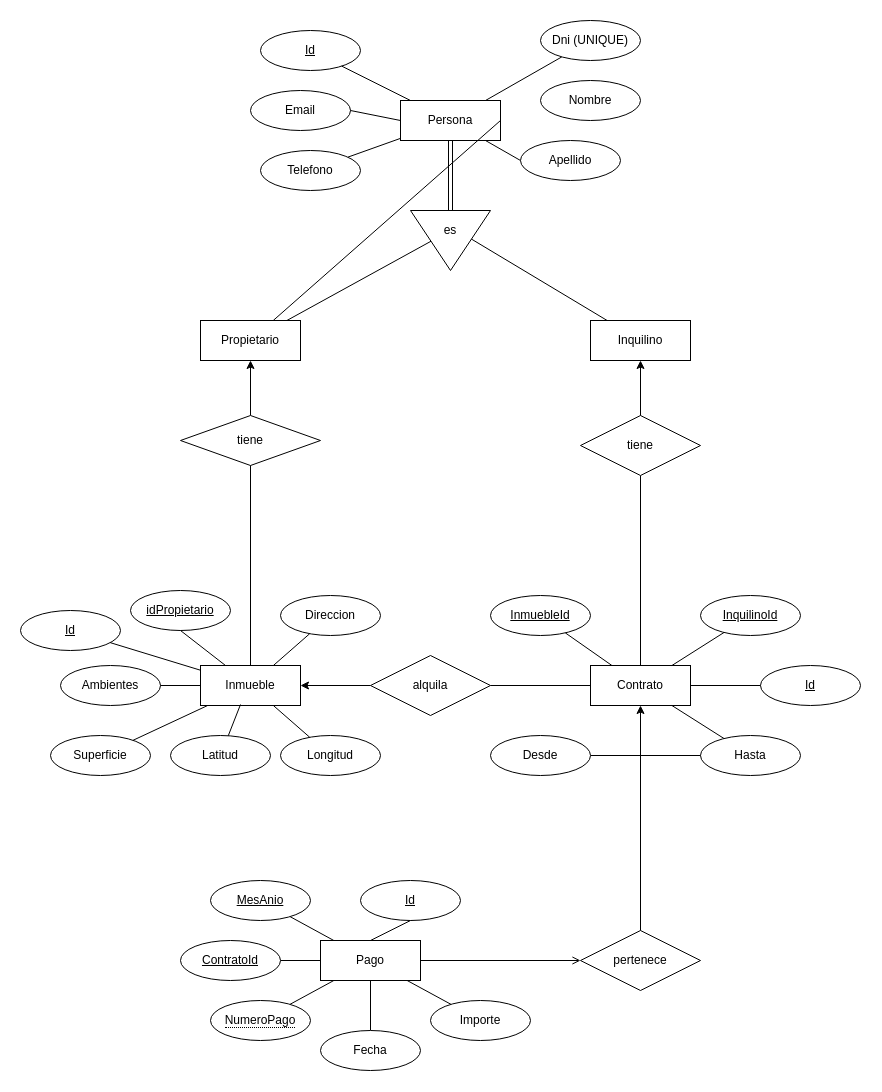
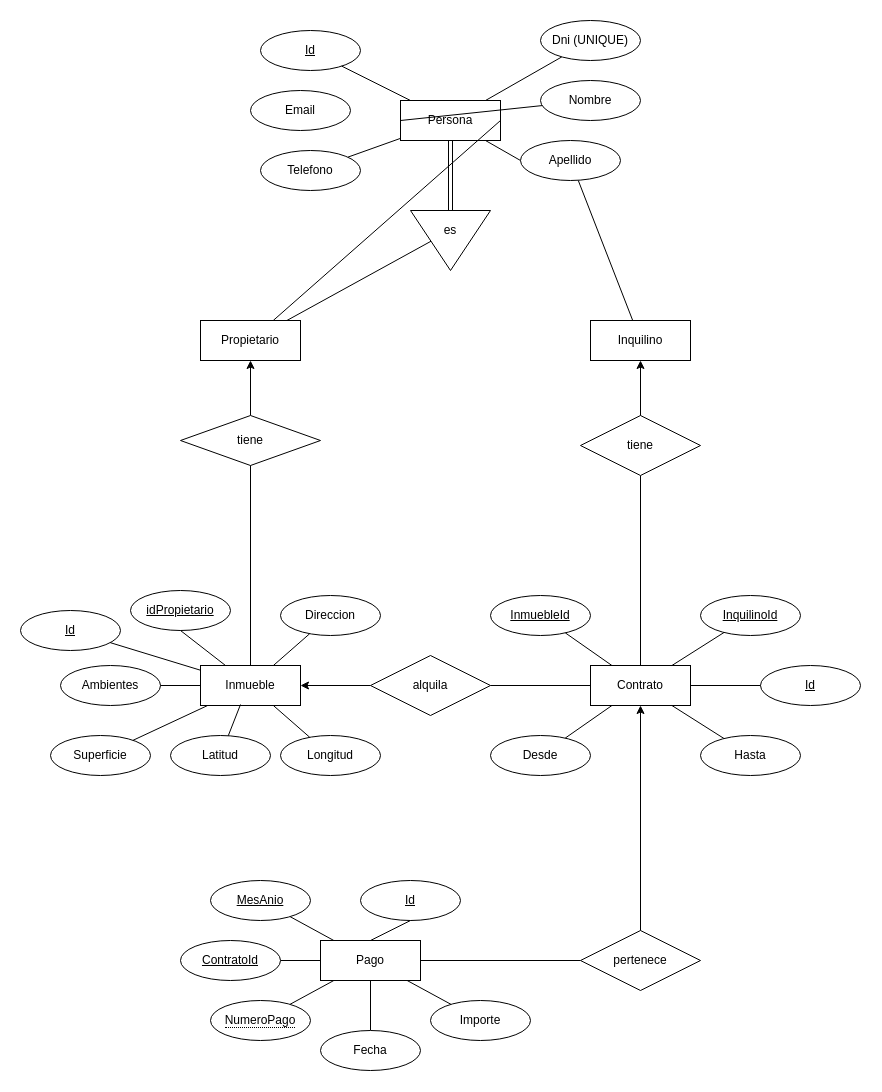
edge "Email" -- "Persona": now "Nombre" -- "Persona"
edge "es" -- "Inquilino": now "Apellido" -- "Inquilino"
edge "Desde" -- "Hasta": now "Desde" -- "Contrato"
edge "Pago" -> "pertenece": arrowhead open -> none
